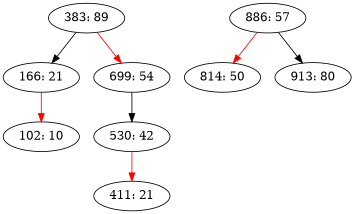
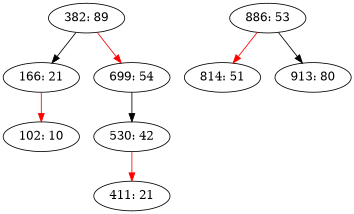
node "383: 89": label "383: 89" -> "382: 89"
node "886: 57": label "886: 57" -> "886: 53"
node "814: 50": label "814: 50" -> "814: 51"
